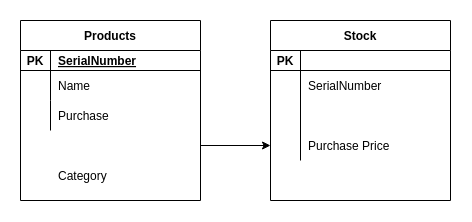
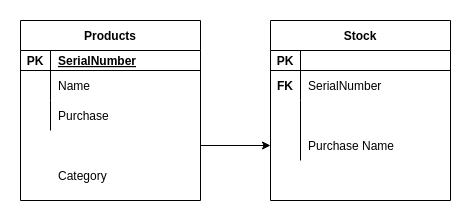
node "FK": added
node "Purchase Price": label "Purchase Price" -> "Purchase Name"
